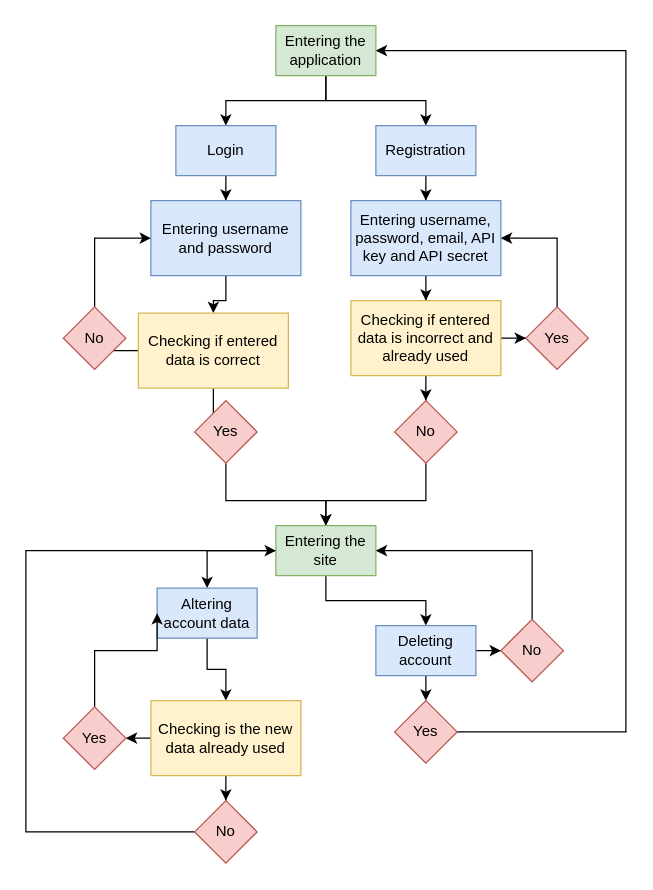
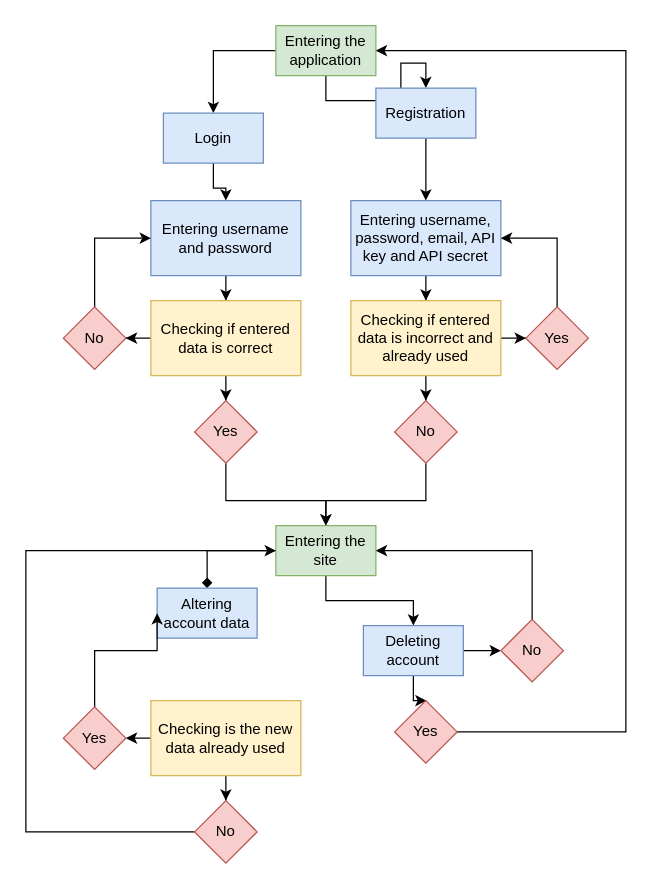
node "Login": moved (226, 151) -> (213, 138)
node "Registration": moved (426, 151) -> (426, 113)
node "Checking if entered data is correct": moved (213, 351) -> (226, 338)
edge "Entering the site" -> "Altering account data": arrowhead classic -> diamond
node "Deleting account": moved (426, 651) -> (413, 651)
edge "Altering account data" -> "Checking is the new data already used": removed
